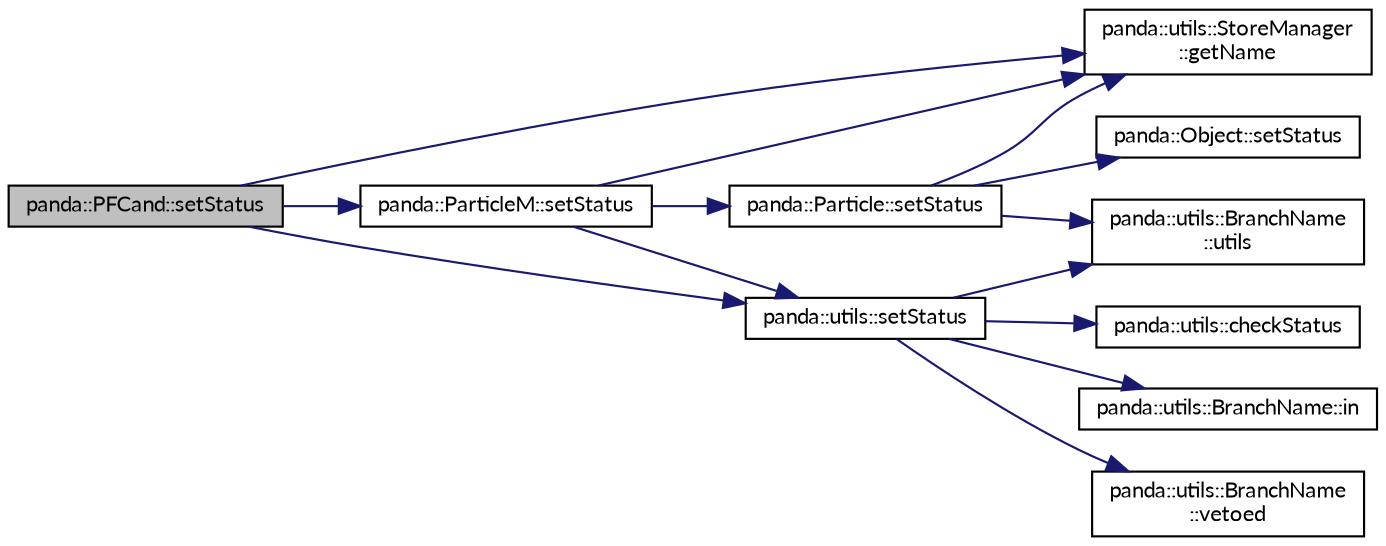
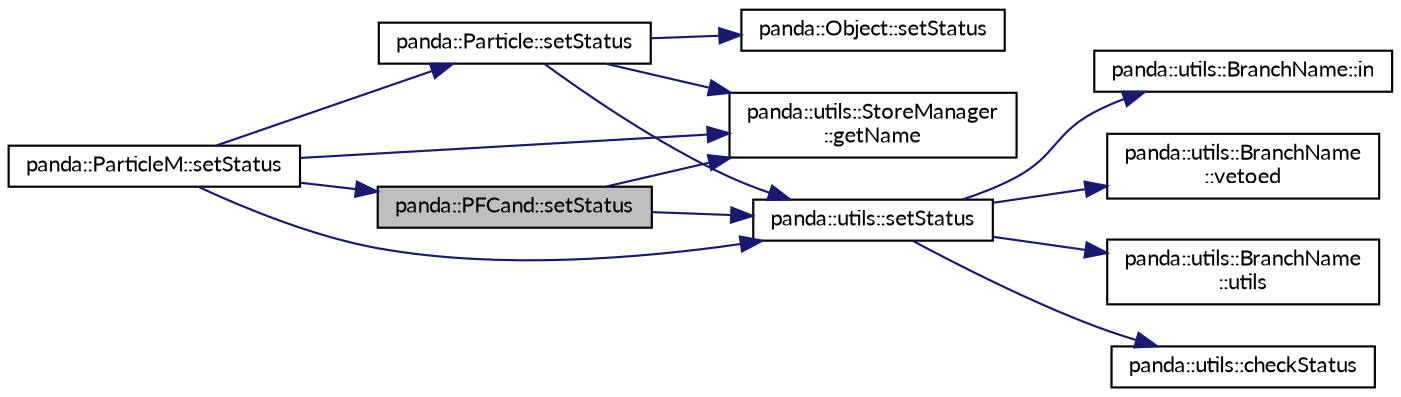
edge "panda::PFCand::setStatus" -> "panda::ParticleM::setStatus": reversed
edge "panda::Particle::setStatus" -> "panda::utils::BranchName ::utils": now "panda::Particle::setStatus" -> "panda::utils::setStatus"
